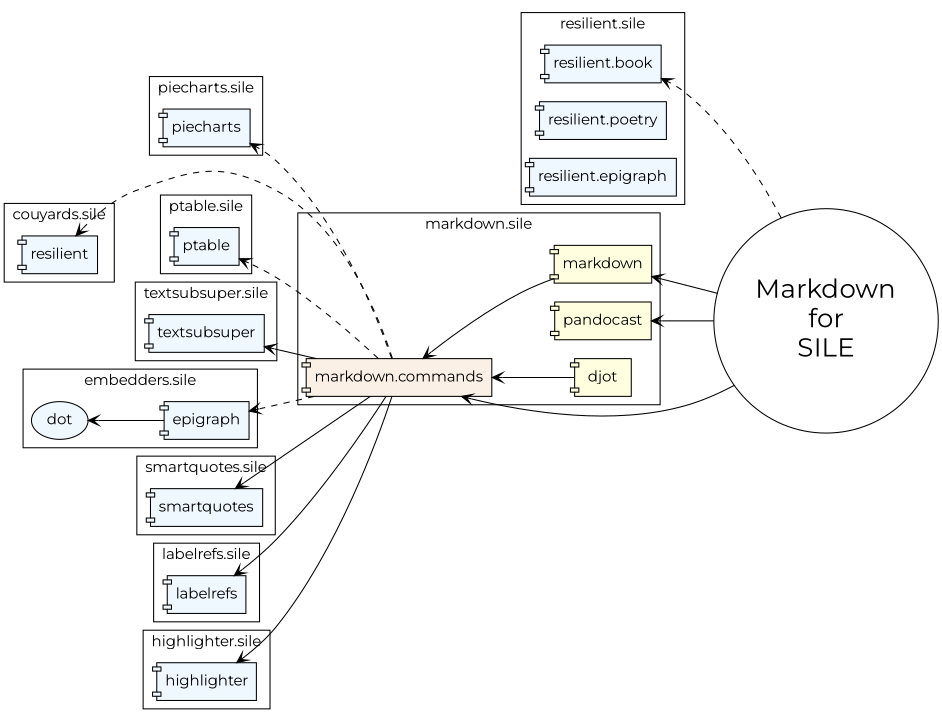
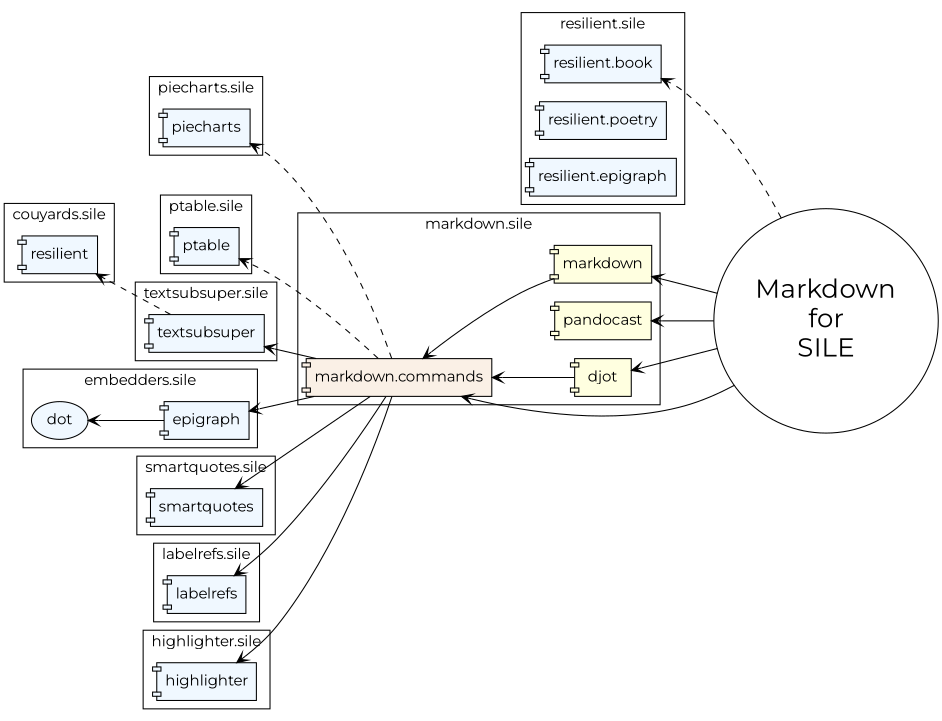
edge "markdown.commands" -> "resilient": now "textsubsuper" -> "resilient"
edge "Markdown for SILE" -> "djot": added
edge "markdown.commands" -> "epigraph": style dashed -> solid
